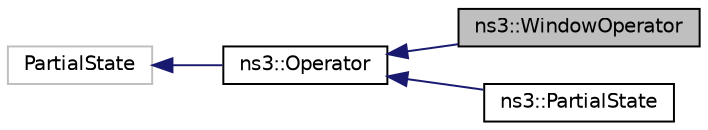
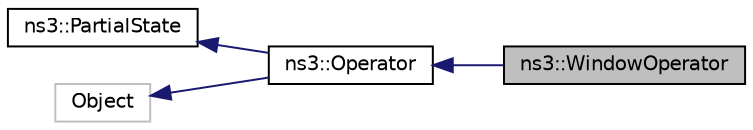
node "PartialState": label "PartialState" -> "Object"
edge "ns3::PartialState" -> "ns3::Operator": reversed
